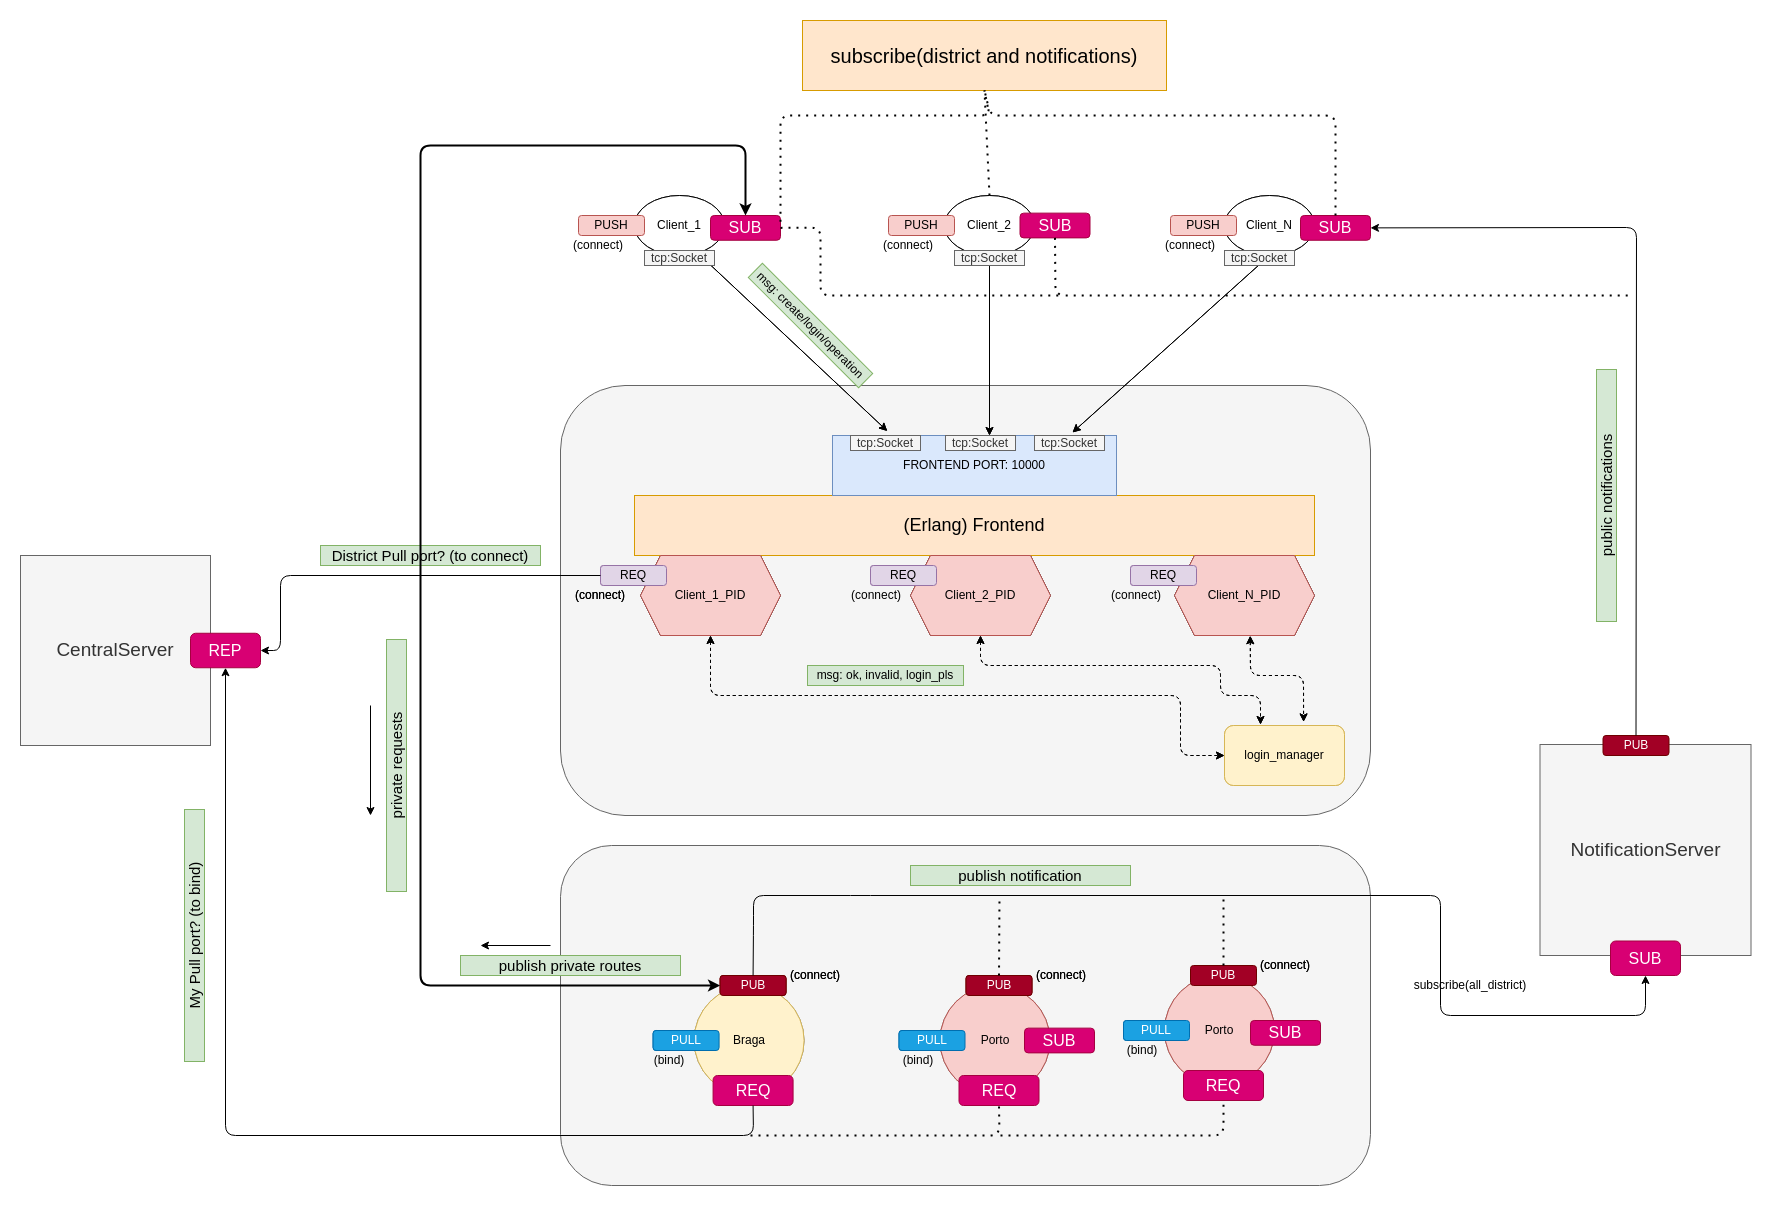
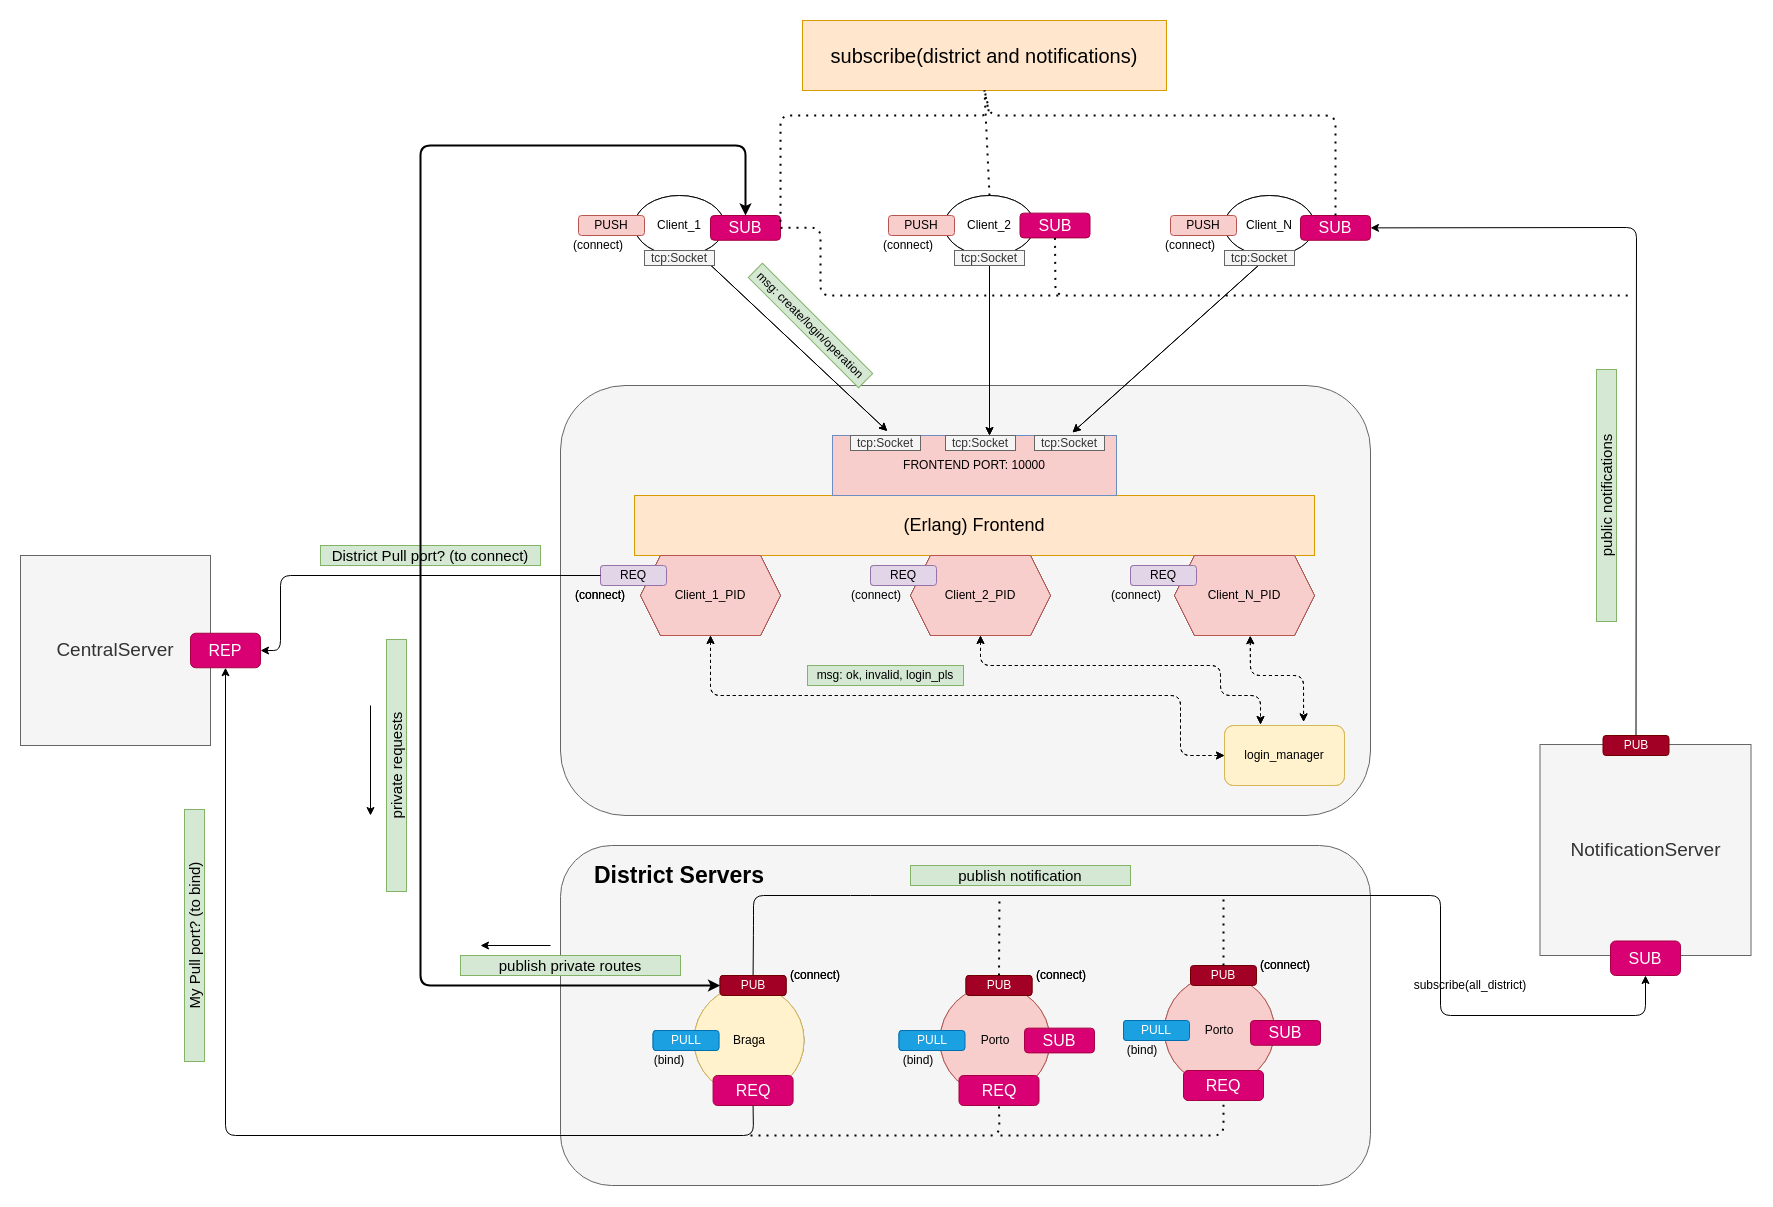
node "FRONTEND PORT: 10000": fillcolor #dae8fc -> #f8cecc
node "District Servers": added
